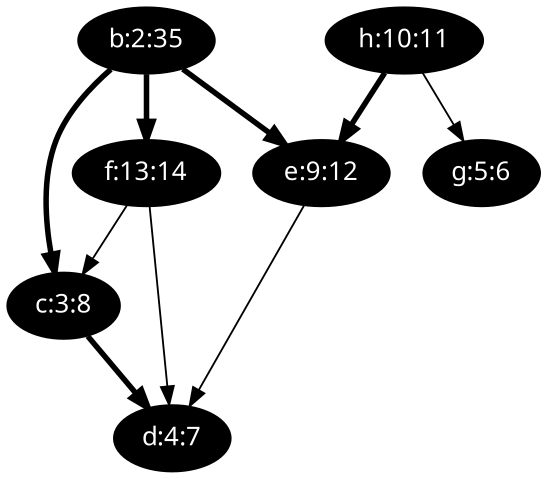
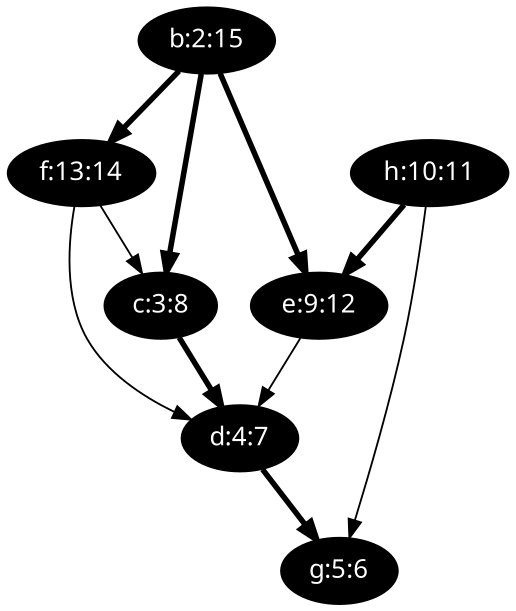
node "b:2:35": label "b:2:35" -> "b:2:15"
edge "d:4:7" -> "g:5:6": added
